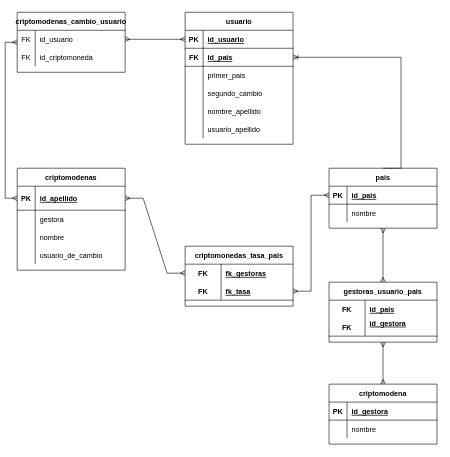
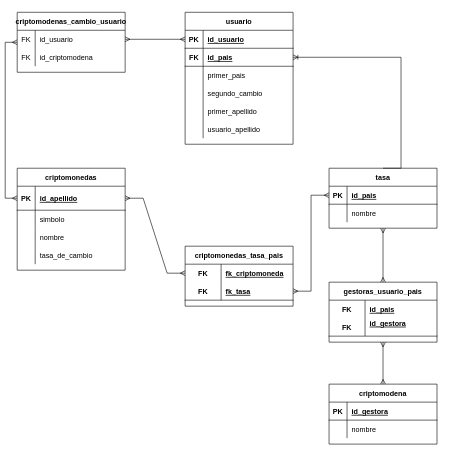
node "id_criptomoneda": label "id_criptomoneda" -> "id_criptomodena"
node "nombre_apellido": label "nombre_apellido" -> "primer_apellido"
node "criptomodenas": label "criptomodenas" -> "criptomonedas"
node "pais": label "pais" -> "tasa"
node "gestora": label "gestora" -> "simbolo"
node "usuario_de_cambio": label "usuario_de_cambio" -> "tasa_de_cambio"
node "fk_gestoras": label "fk_gestoras" -> "fk_criptomoneda"
